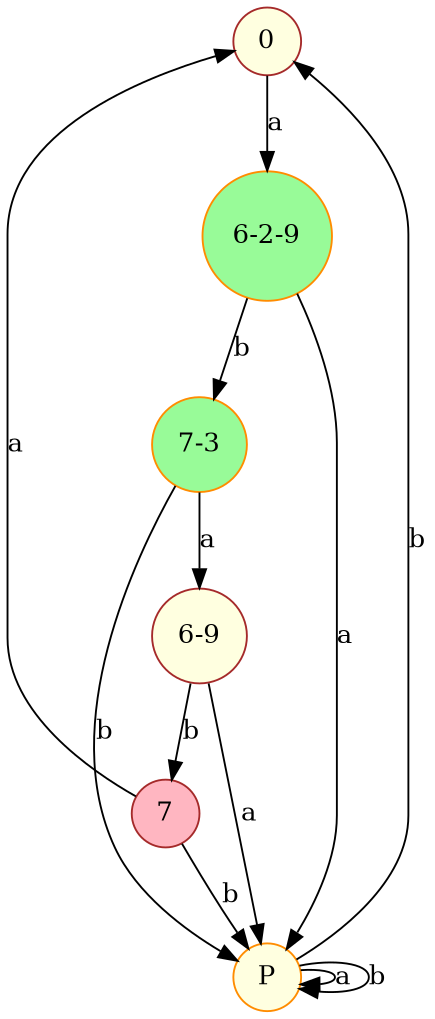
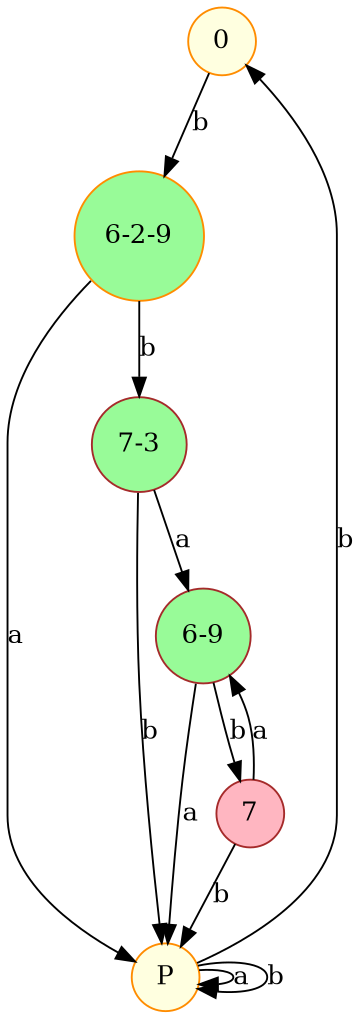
node "0": color brown -> darkorange
edge "0" -> "6-2-9": label "a" -> "b"
edge "7" -> "0": now "7" -> "6-9"
node "7-3": color darkorange -> brown
node "6-9": fillcolor lightyellow -> palegreen
